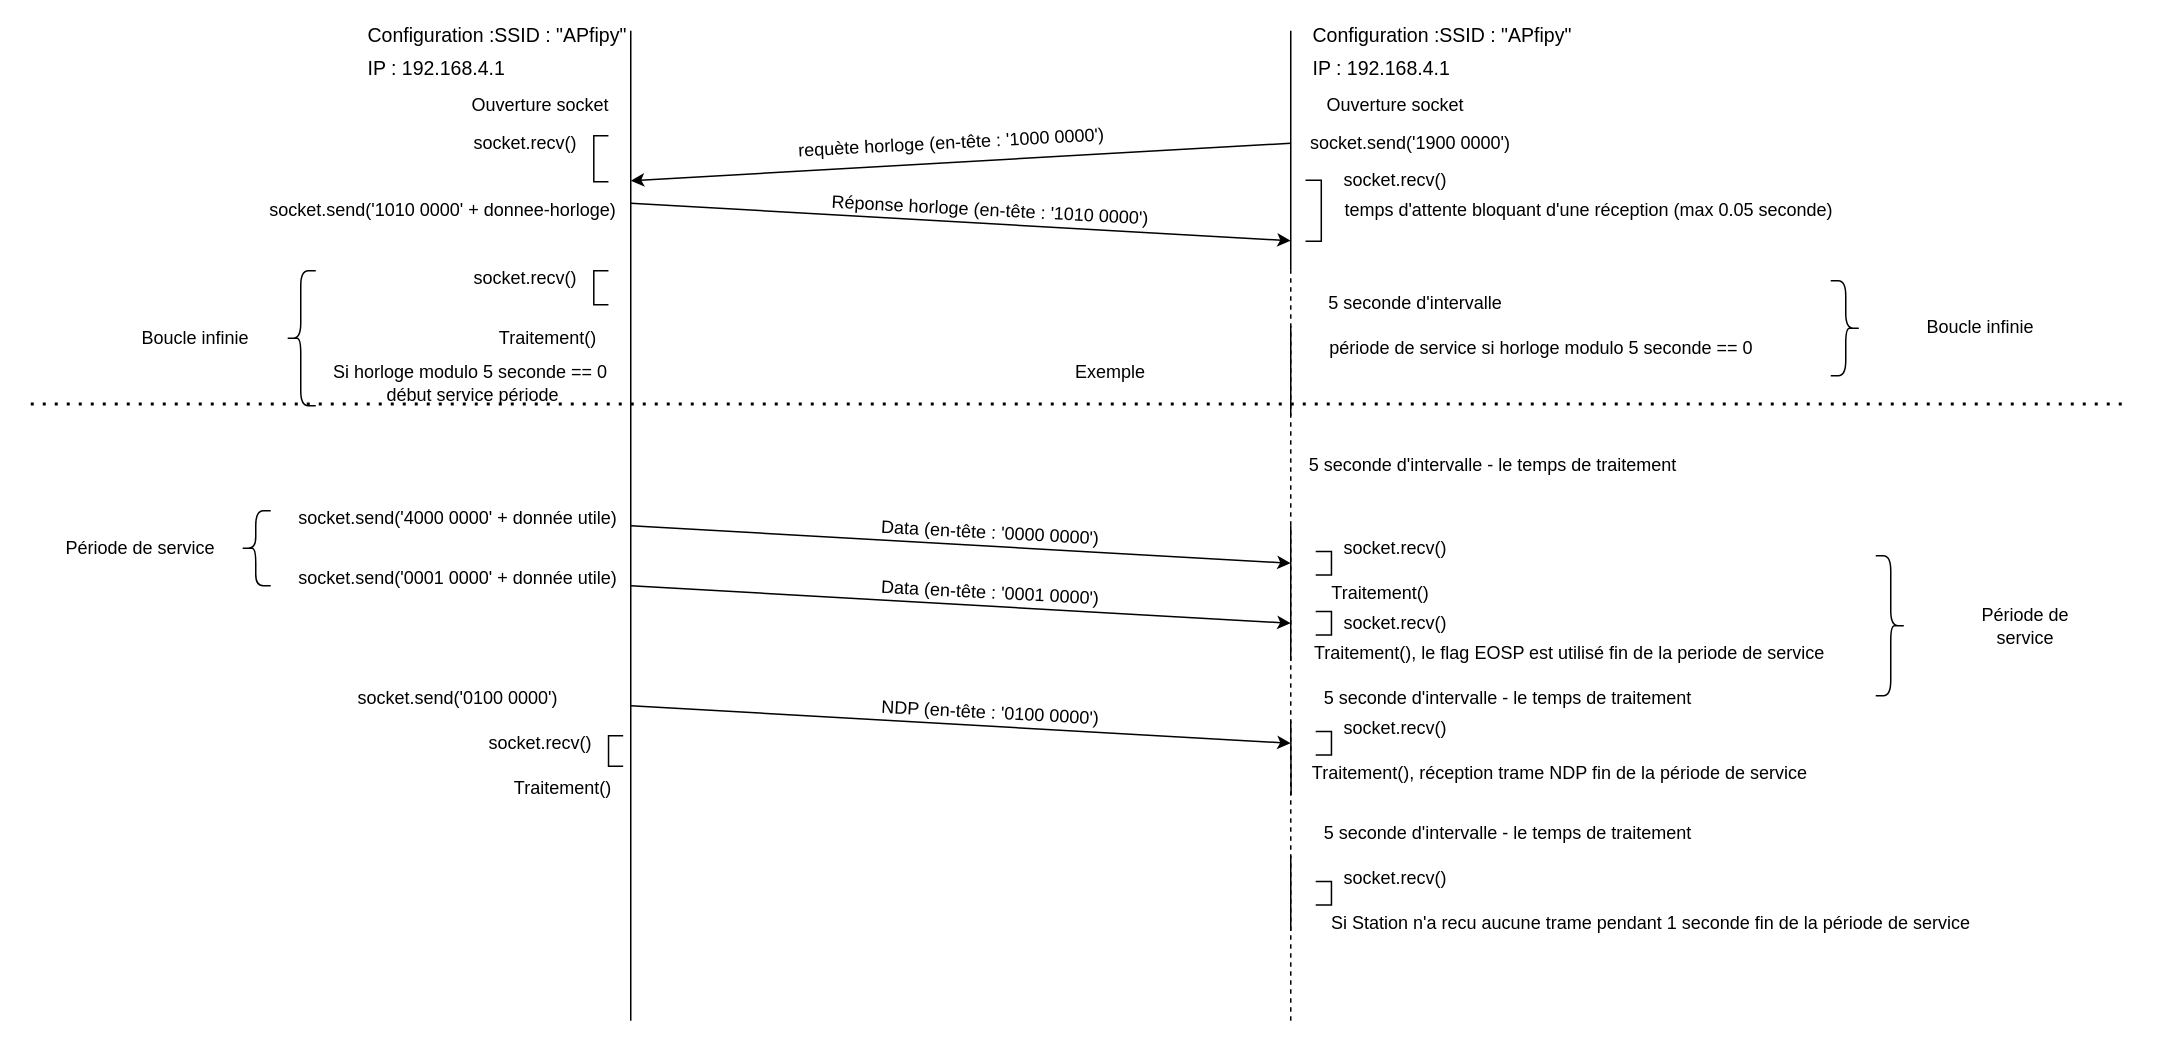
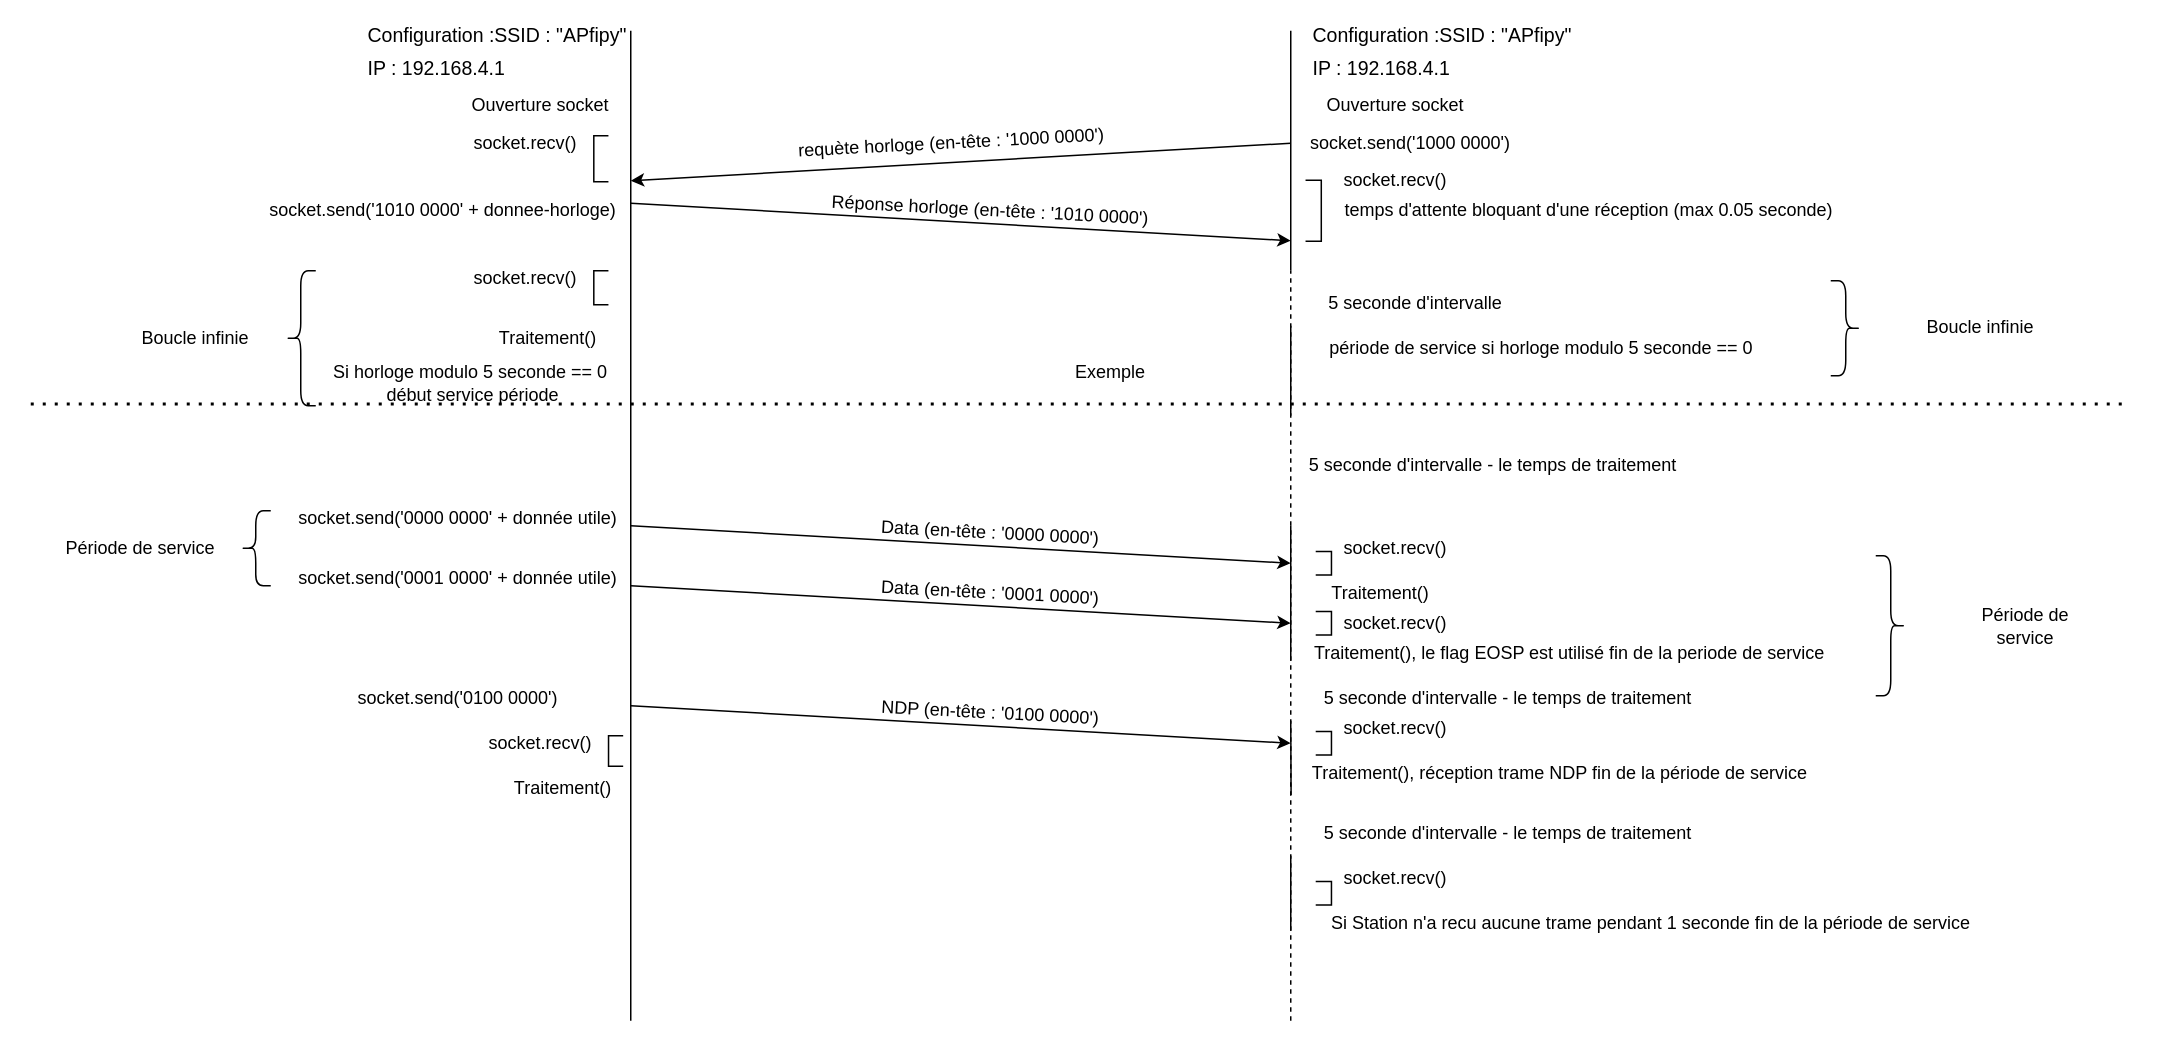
node "socket.send('1900 0000')": label "socket.send('1900 0000')" -> "socket.send('1000 0000')"
node "socket.send('4000 0000' + donnée utile)": label "socket.send('4000 0000' + donnée utile)" -> "socket.send('0000 0000' + donnée utile)"
